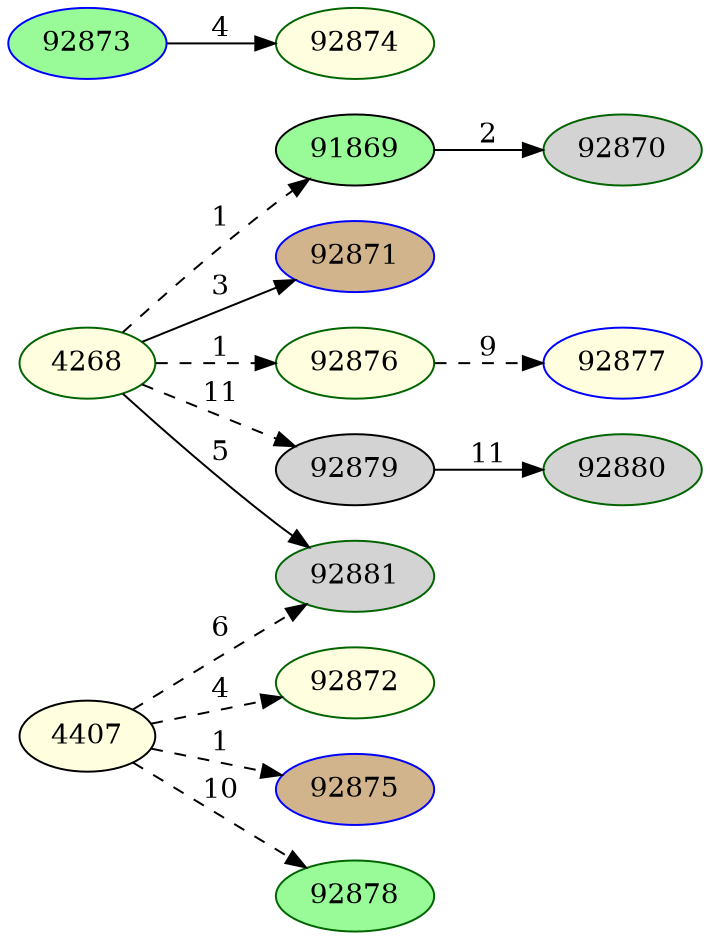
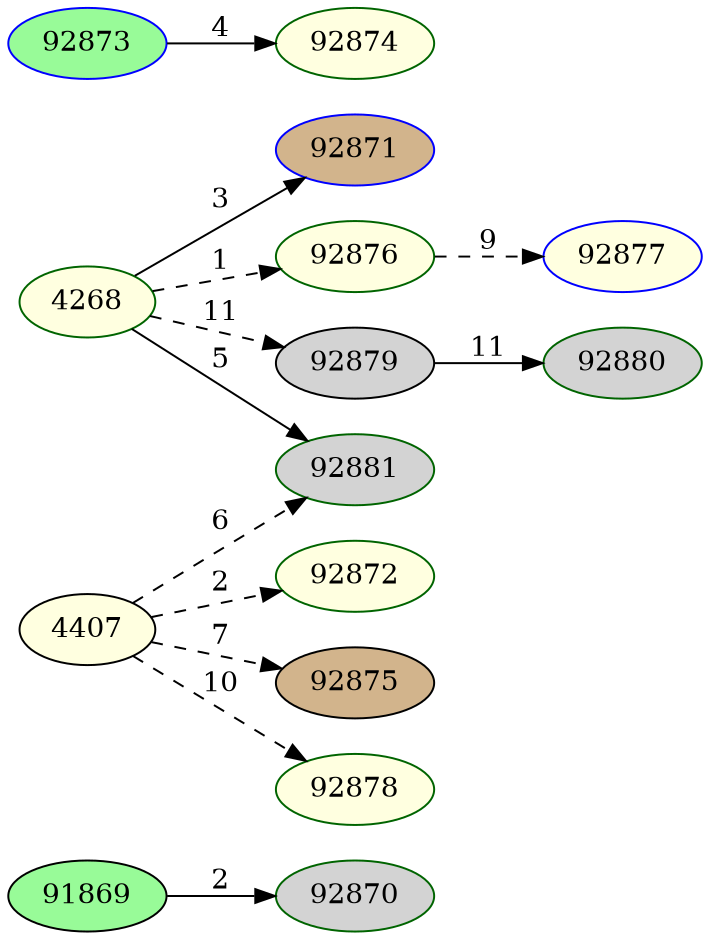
edge "4268" -> "91869": removed, label "1"
edge "4407" -> "92872": label "4" -> "2"
edge "4407" -> "92875": label "1" -> "7"
node "92875": color blue -> black
node "92878": fillcolor palegreen -> lightyellow
